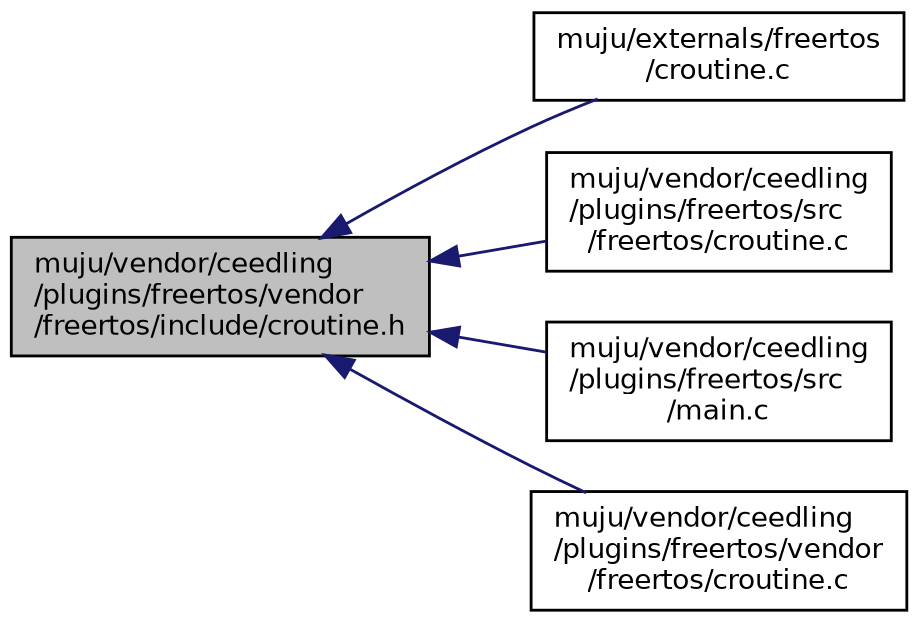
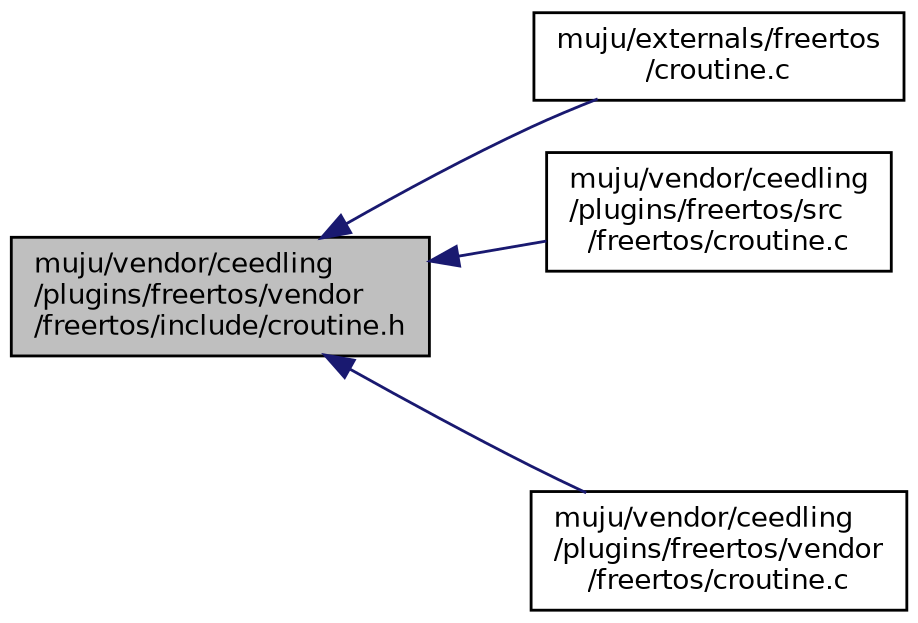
node "muju/vendor/ceedling /plugins/freertos/src /main.c": removed
